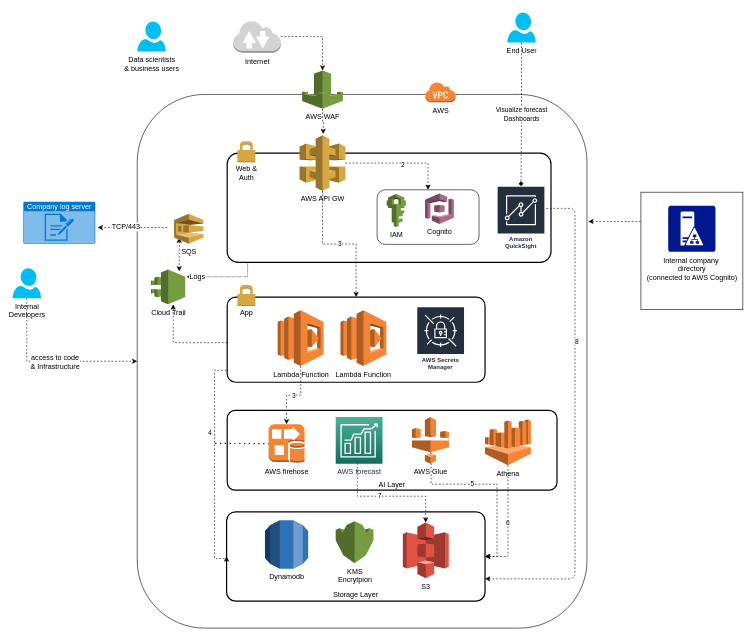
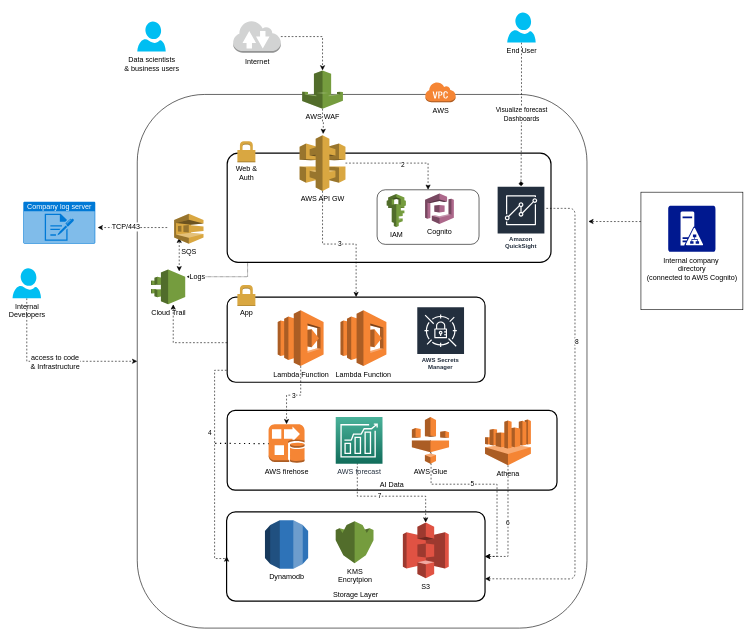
node "AI Layer": label "AI Layer" -> "AI Data"
